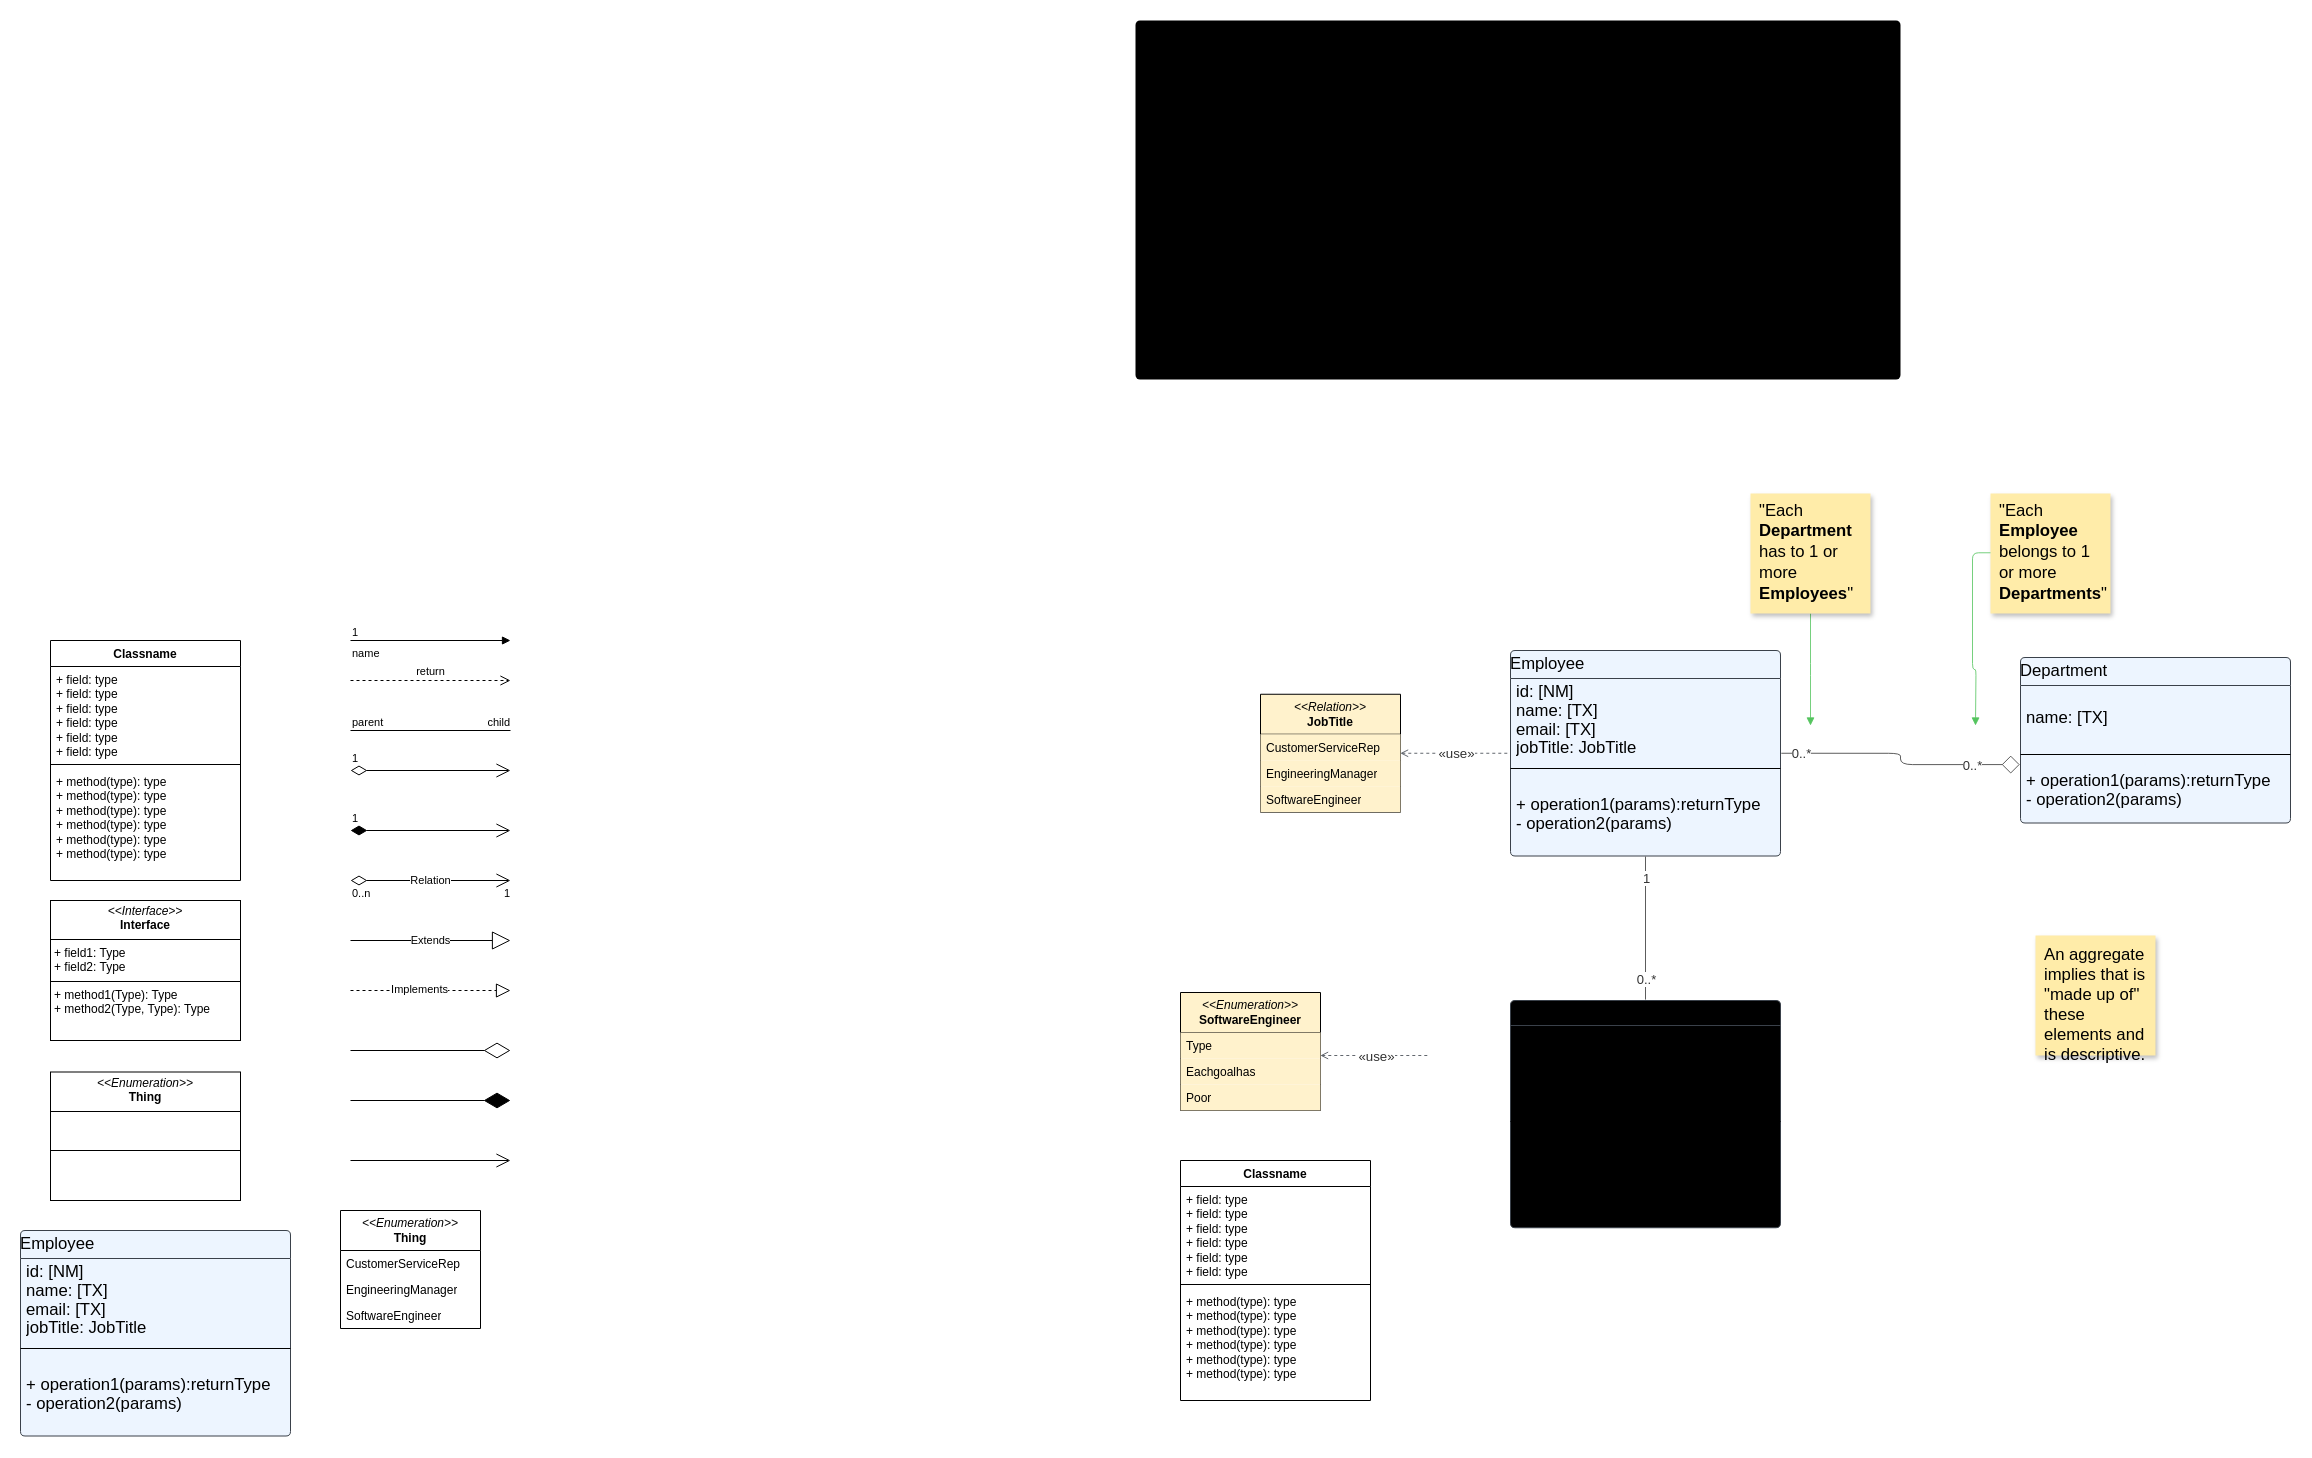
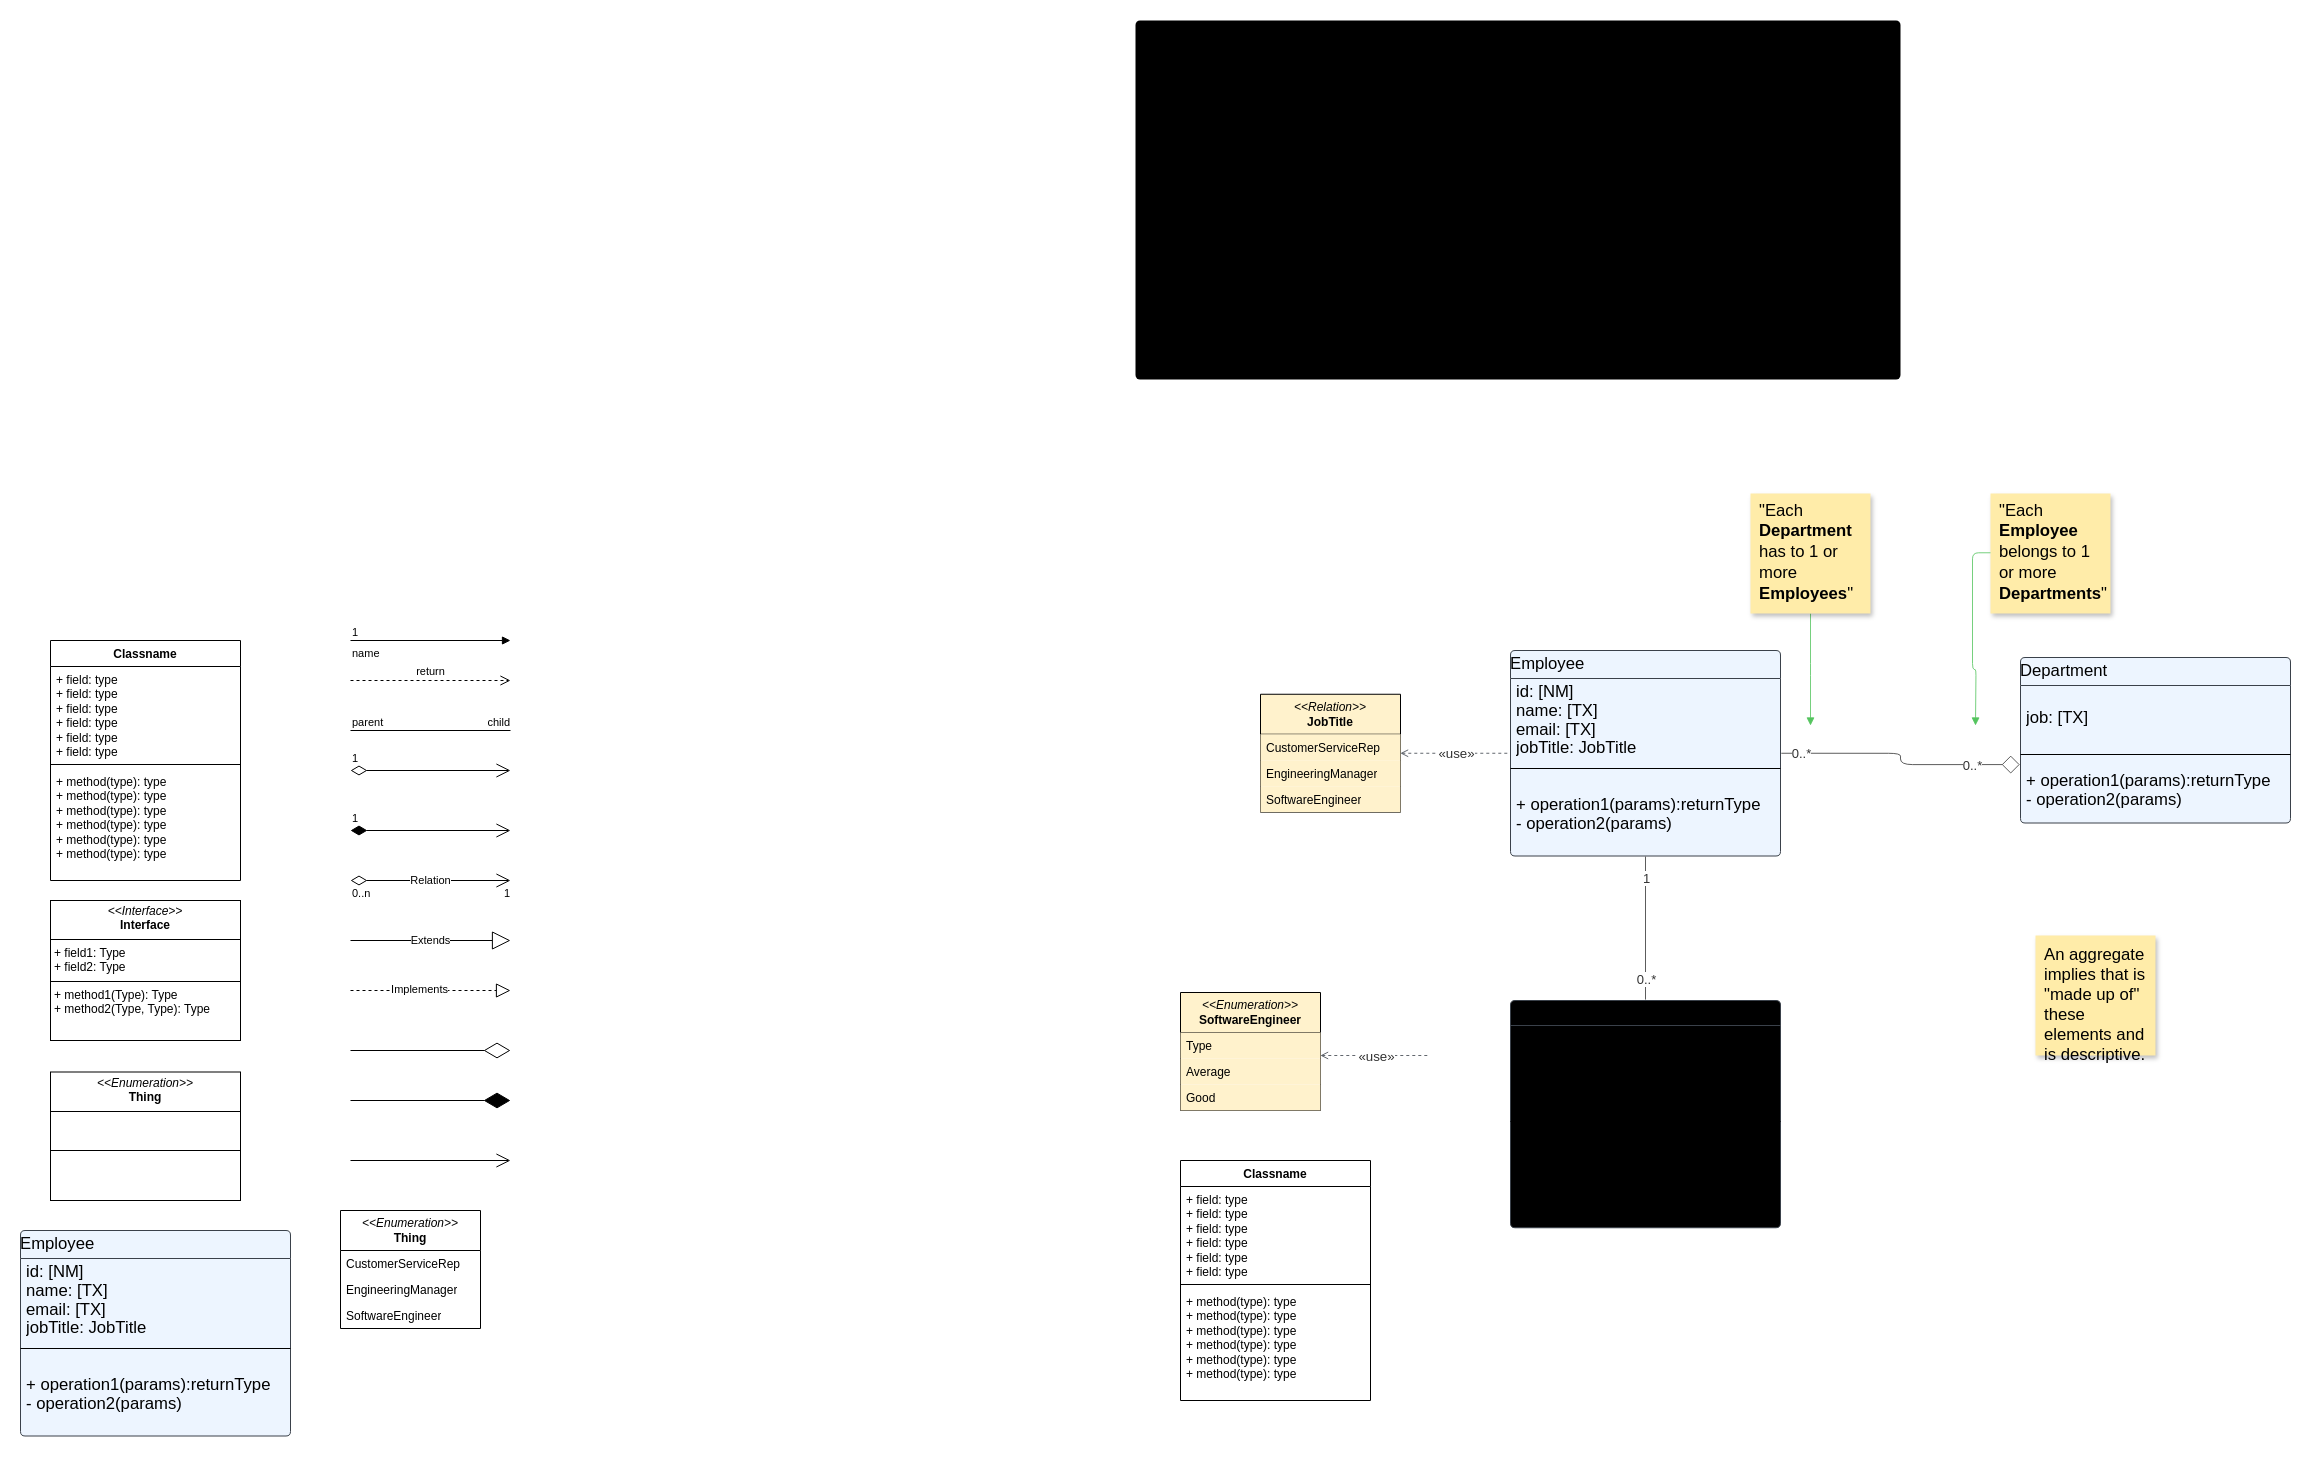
node "name: [TX]": label "name: [TX]" -> "job: [TX]"
node "Eachgoalhas": label "Eachgoalhas" -> "Average"
node "Poor": label "Poor" -> "Good"
